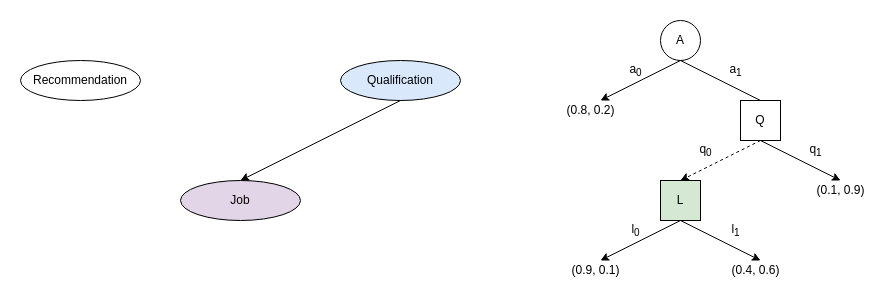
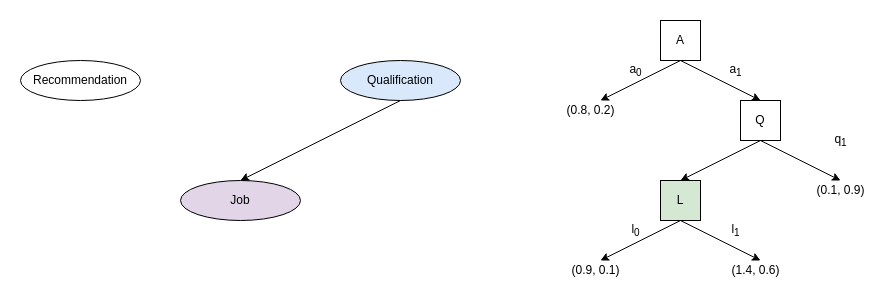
node "A": shape ellipse -> rectangle
edge "A" -- "Q": arrowhead none -> classic
node "q0": removed
node "q1": moved (816, 151) -> (841, 141)
edge "Q" -> "L": style dashed -> solid
node "(0.4, 0.6)": label "(0.4, 0.6)" -> "(1.4, 0.6)"
